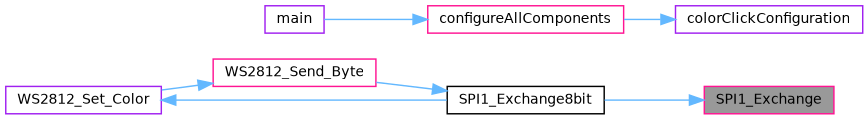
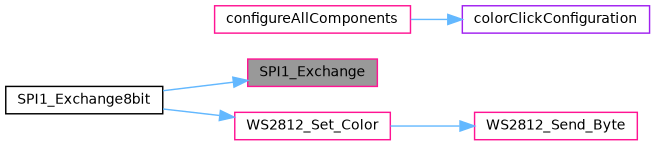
node "main": removed
edge "WS2812_Send_Byte" -> "SPI1_Exchange8bit": removed
node "WS2812_Set_Color": color purple -> deeppink
